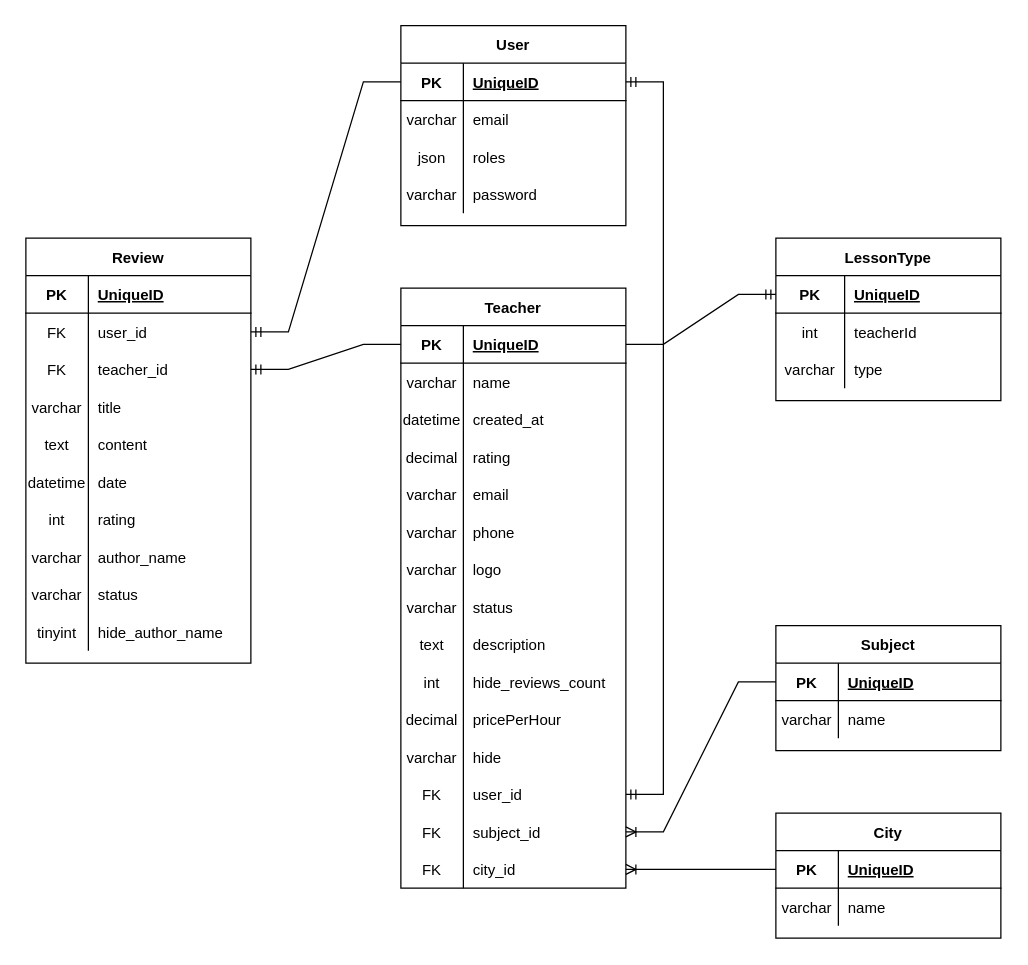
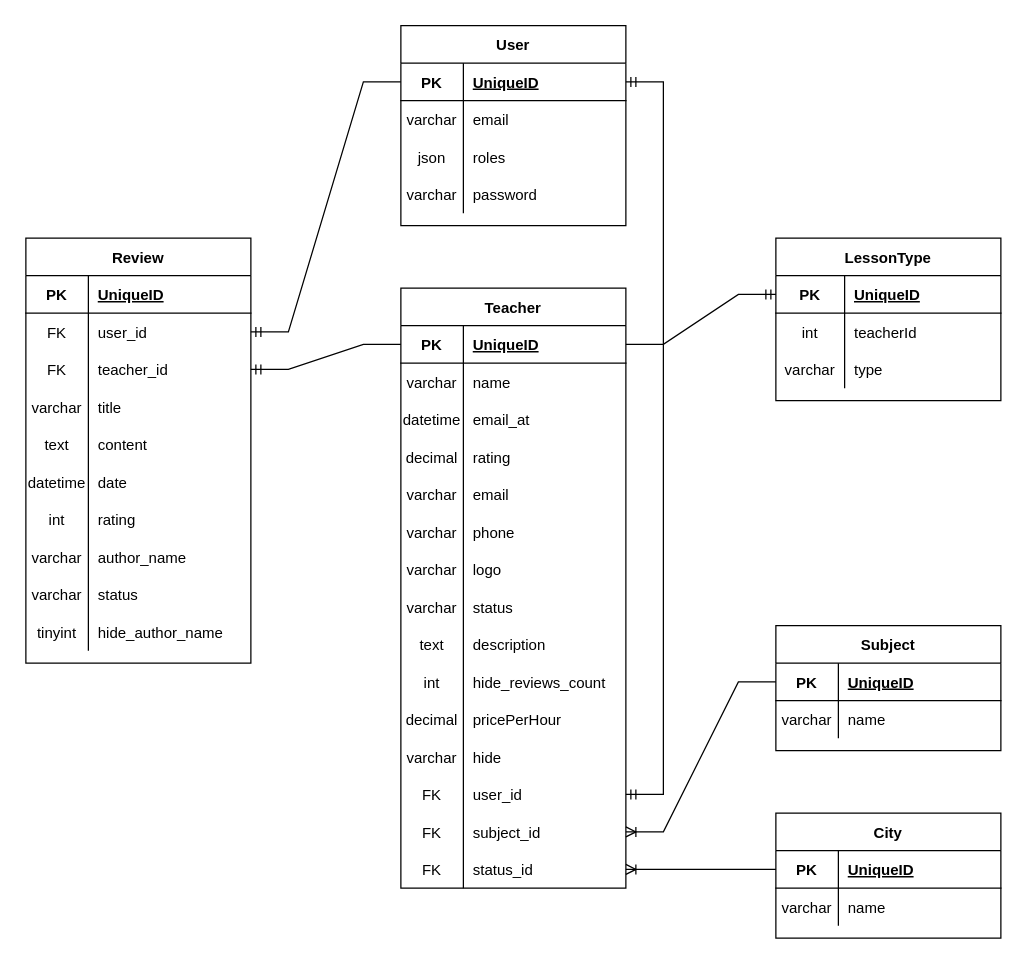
node "created_at": label "created_at" -> "email_at"
node "city_id": label "city_id" -> "status_id"
